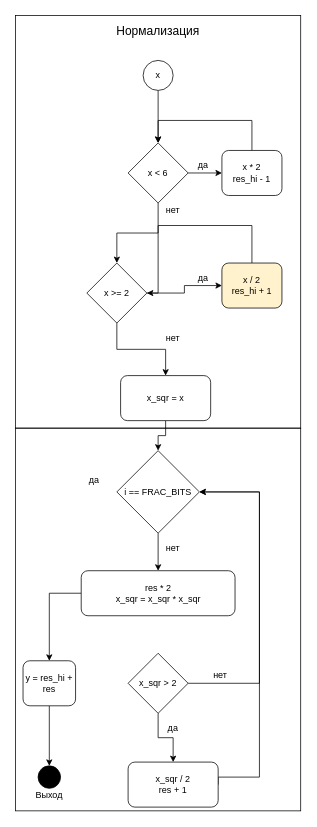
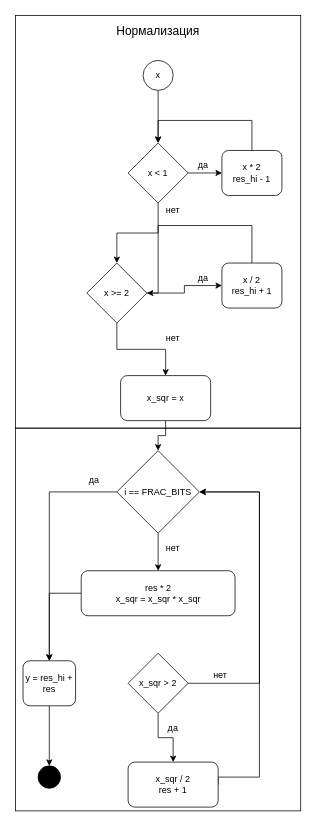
node "x < 6": label "x < 6" -> "x < 1"
node "x / 2 res_hi + 1": fillcolor #fff2cc -> #ffffff
edge "i == FRAC_BITS" -> "y = res_hi + res": added
node "Выход": removed
